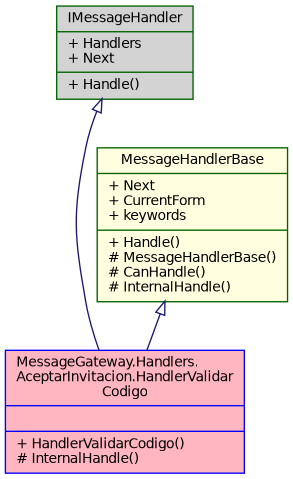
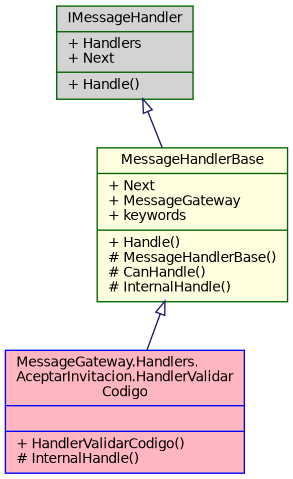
node "MessageHandlerBase": text "+ CurrentForm" -> "+ MessageGateway"
edge "MessageGateway.Handlers." -> "IMessageHandler": now "MessageHandlerBase" -> "IMessageHandler"
